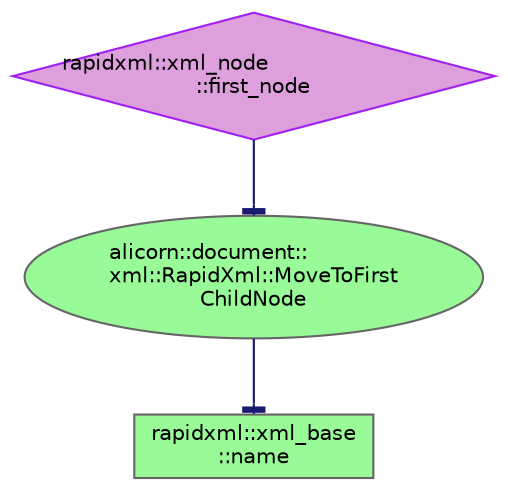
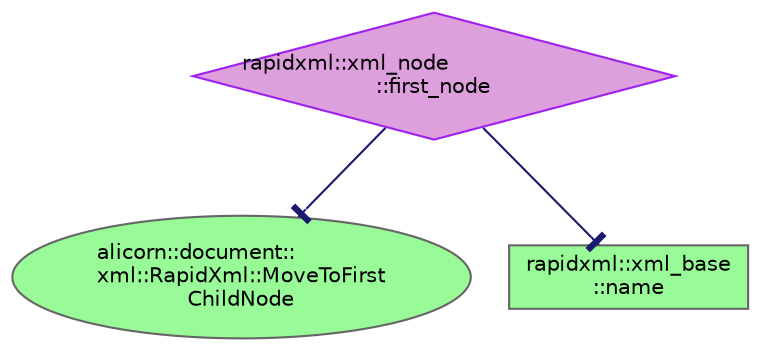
edge "alicorn::document:: xml::RapidXml::MoveToFirst ChildNode" -> "rapidxml::xml_base ::name": now "rapidxml::xml_node ::first_node" -> "rapidxml::xml_base ::name"
